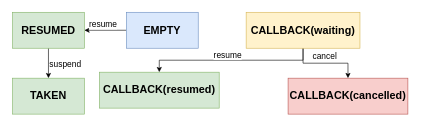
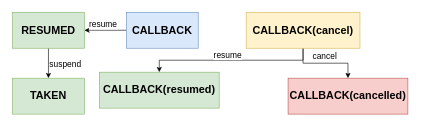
node "EMPTY": label "EMPTY" -> "CALLBACK"
node "CALLBACK(waiting)": label "CALLBACK(waiting)" -> "CALLBACK(cancel)"
